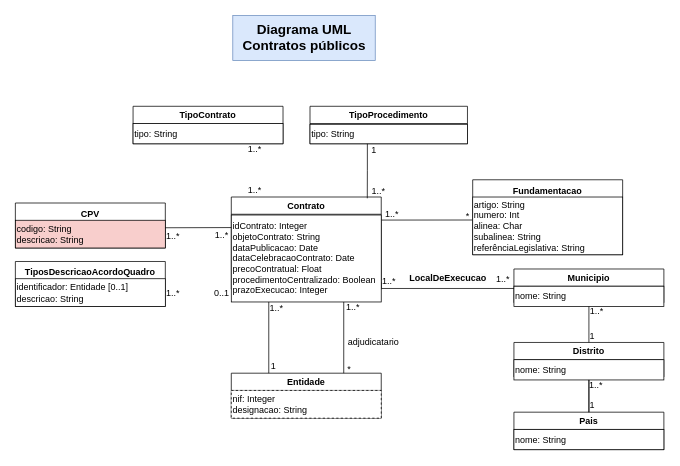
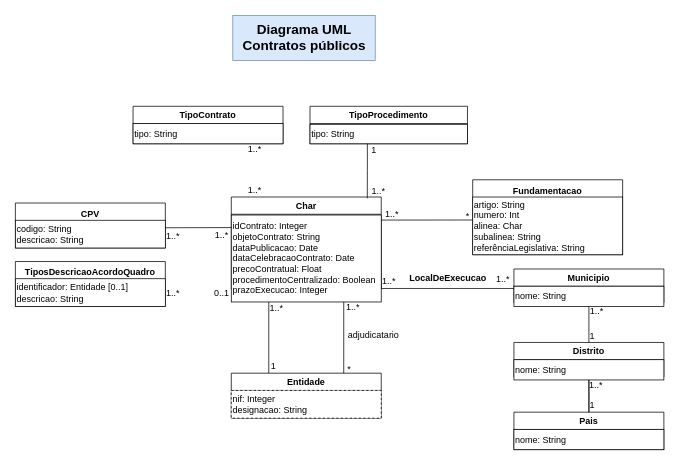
node "Contrato": label "Contrato" -> "Char"
node "codigo: String descricao: String": fillcolor #f8cecc -> #ffffff
node "adjudicatario": moved (374, 342) -> (374, 335)
